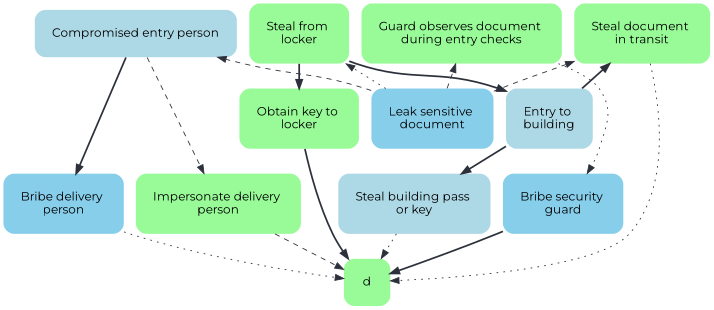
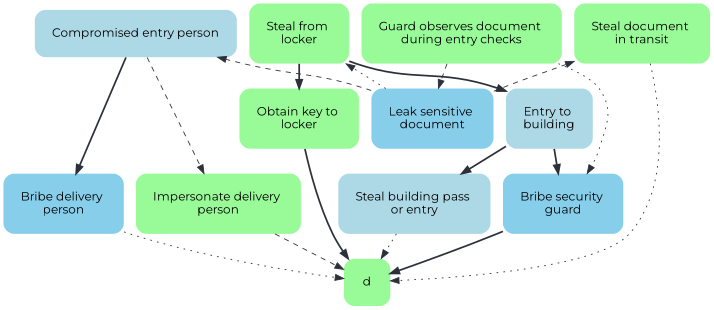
edge "Entry to building" -> "Steal document in transit": now "Entry to building" -> "Bribe security guard"
edge "Leak sensitive document" -> "Guard observes document during entry checks": reversed
node "Steal building pass or key": label "Steal building pass or key" -> "Steal building pass or entry"
